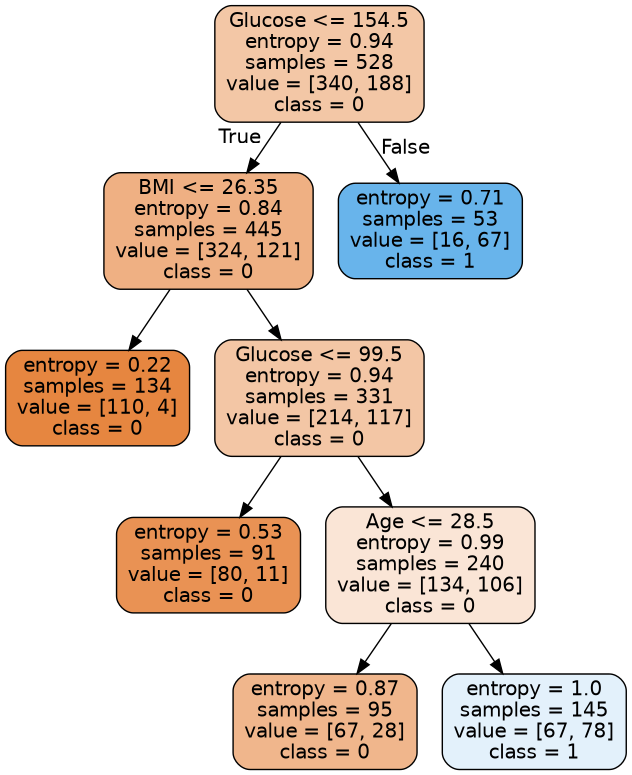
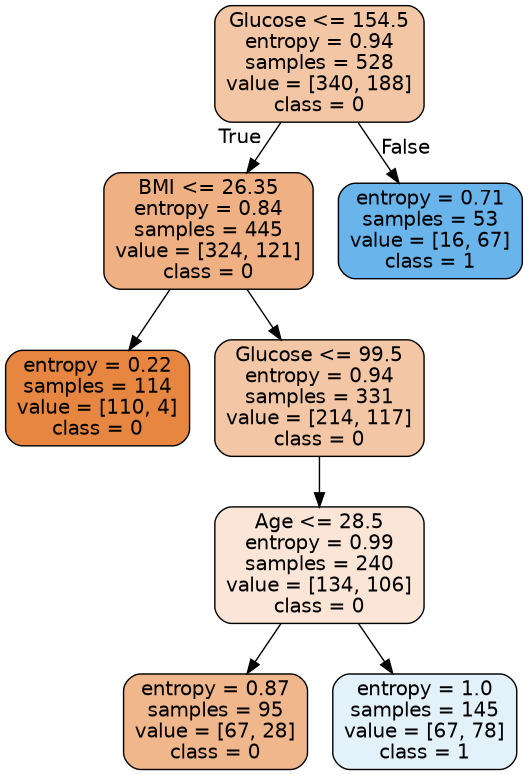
node "entropy = 0.22 samples = 134 value = [110, 4] class = 0": label "entropy = 0.22 samples = 134 value = [110, 4] class = 0" -> "entropy = 0.22 samples = 114 value = [110, 4] class = 0"
node "entropy = 0.53 samples = 91 value = [80, 11] class = 0": removed
